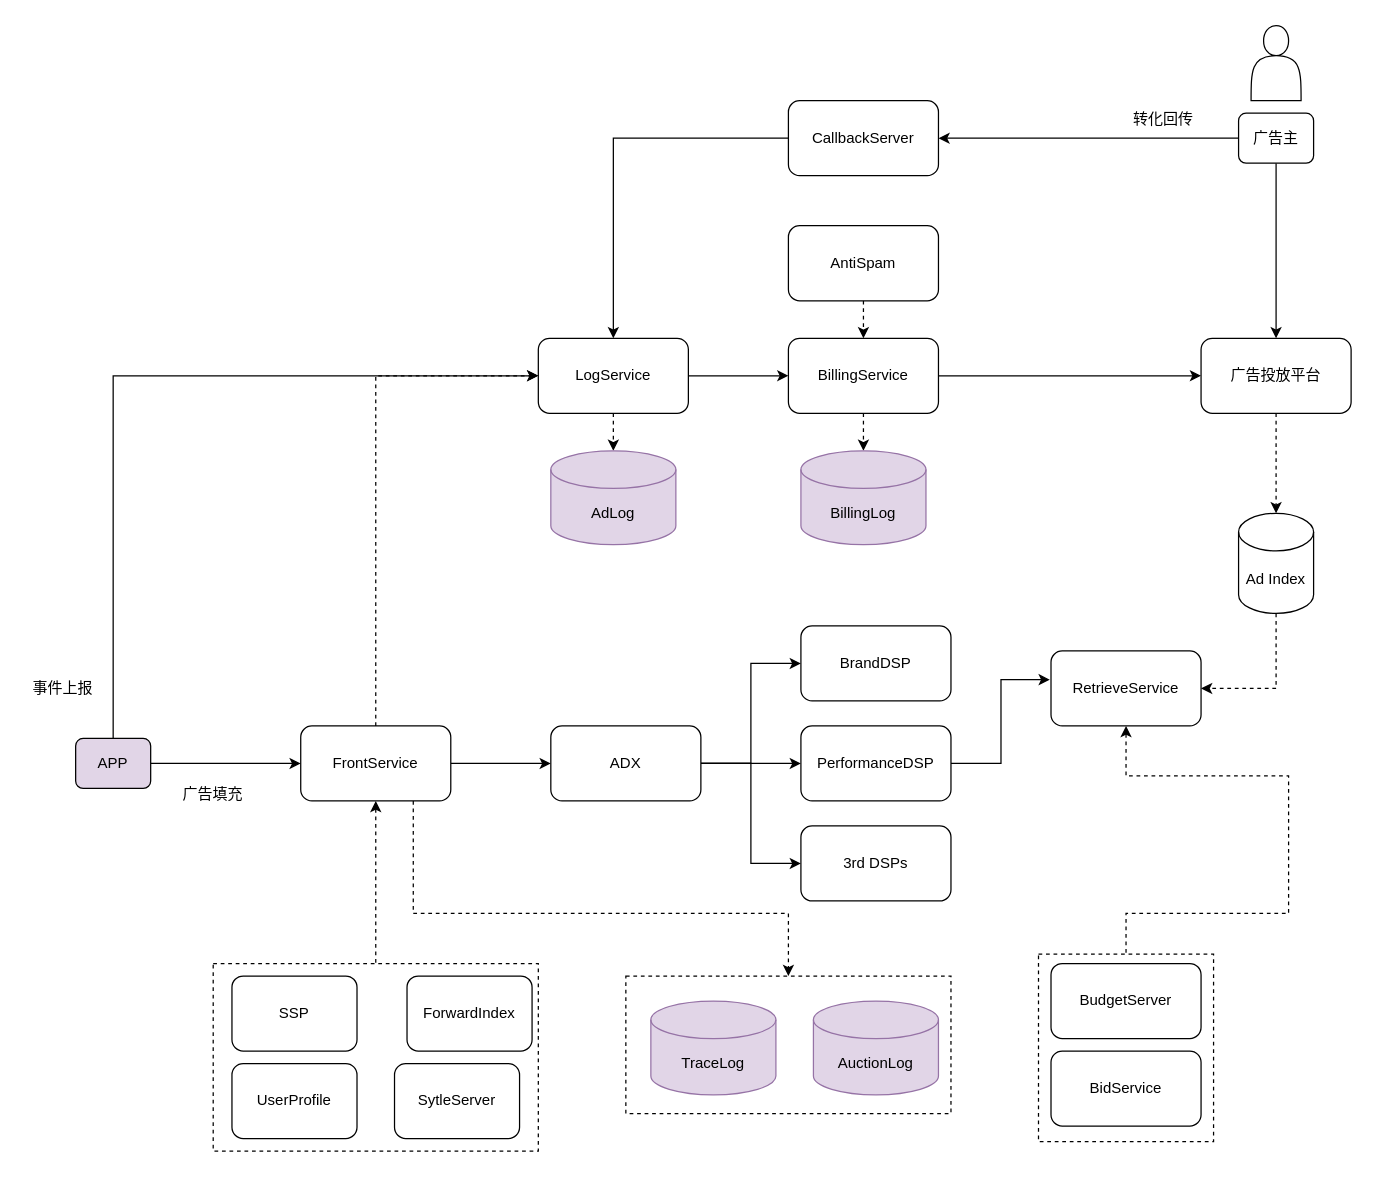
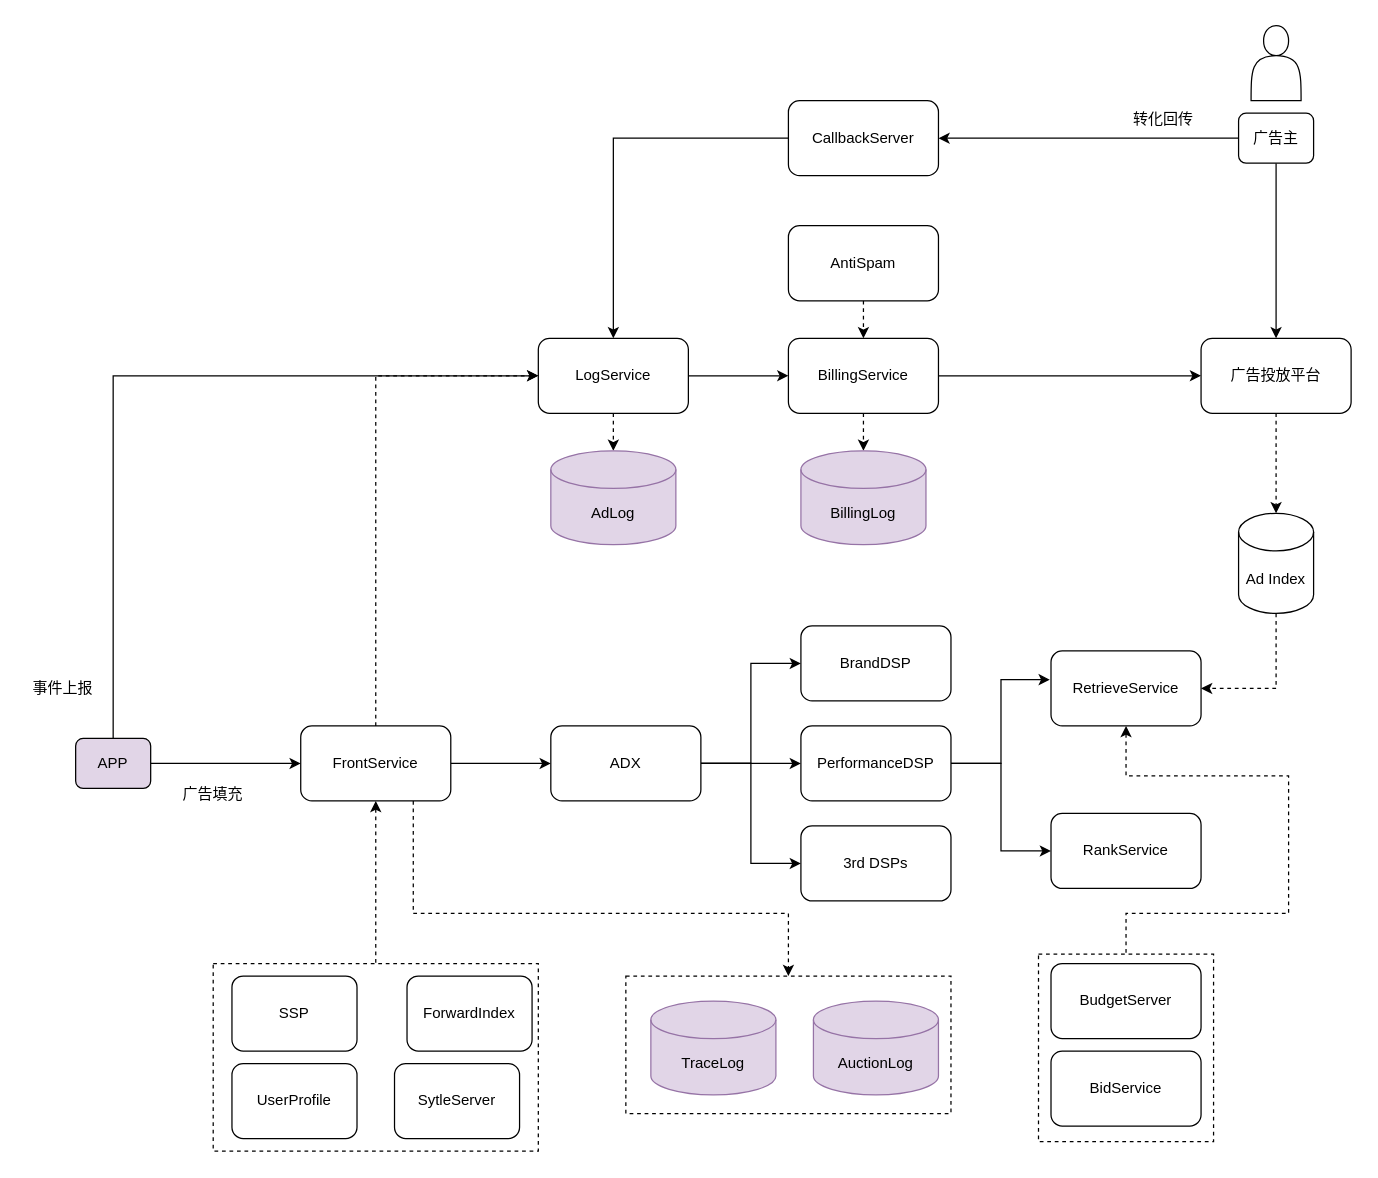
edge "PerformanceDSP" -> "RankService": added
node "RankService": added
